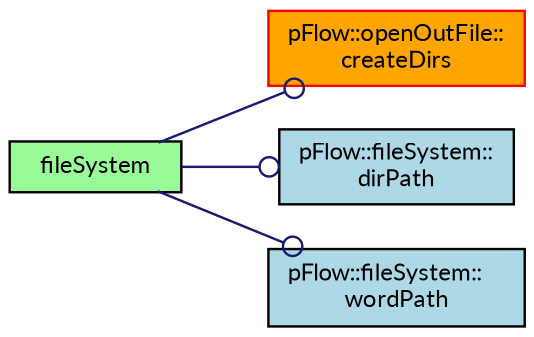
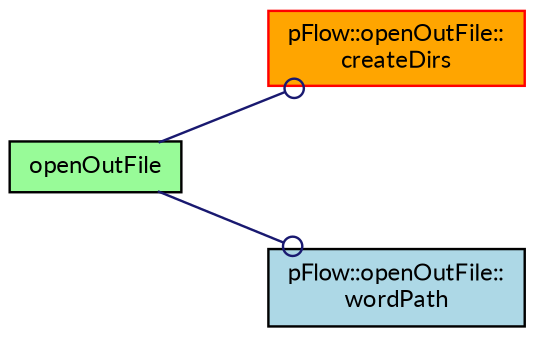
node "fileSystem": label "fileSystem" -> "openOutFile"
node "pFlow::fileSystem:: dirPath": removed
node "pFlow::fileSystem:: wordPath": label "pFlow::fileSystem:: wordPath" -> "pFlow::openOutFile:: wordPath"
